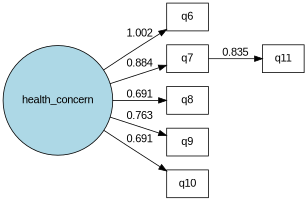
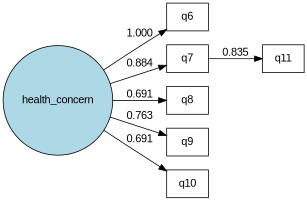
edge "health_concern" -> "q6": label "1.002" -> "1.000"
